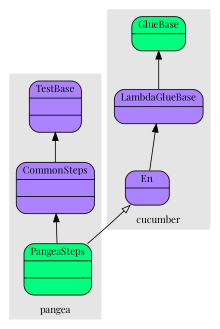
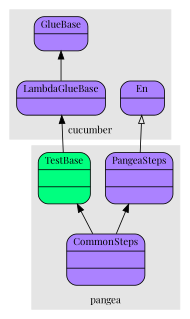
node "GlueBase": fillcolor springgreen -> mediumpurple1
node "TestBase": fillcolor mediumpurple1 -> springgreen
edge "En" -> "LambdaGlueBase": now "TestBase" -> "LambdaGlueBase"
edge "PangeaSteps" -> "CommonSteps": reversed
node "PangeaSteps": fillcolor springgreen -> mediumpurple1
